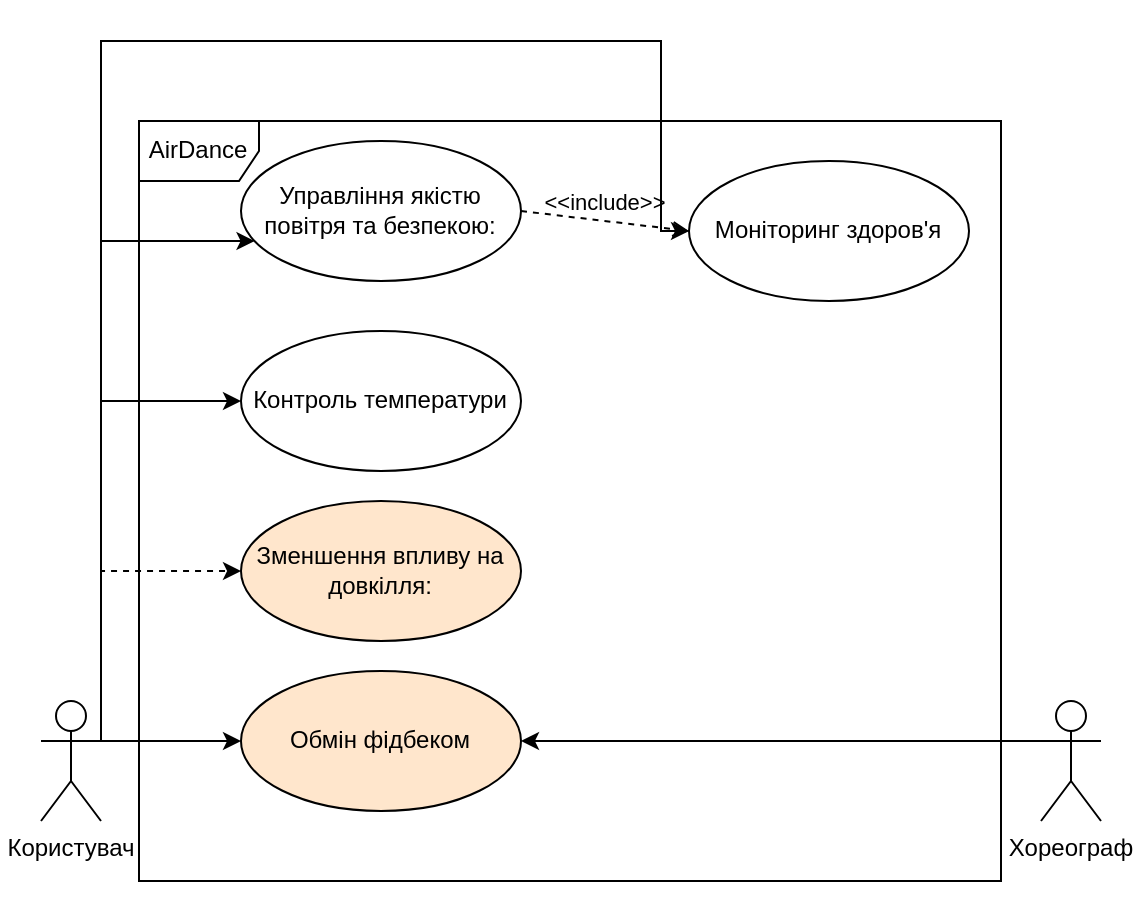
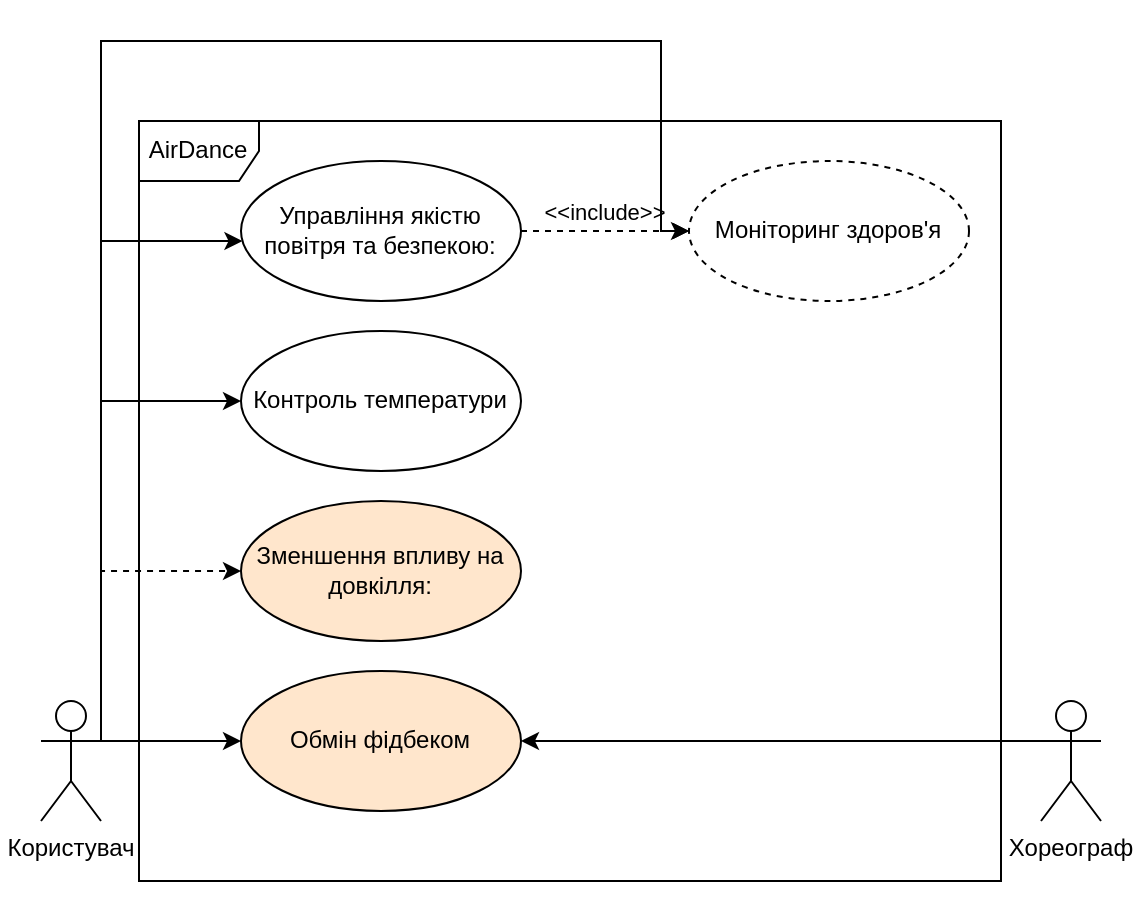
node "Управління якістю повітря та безпекою:": moved (381, 211) -> (381, 231)
node "Моніторинг здоров'я": style solid -> dashed
